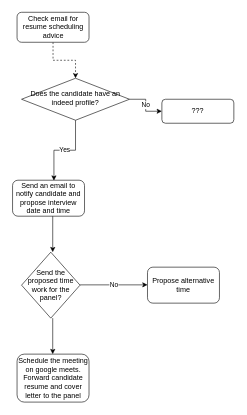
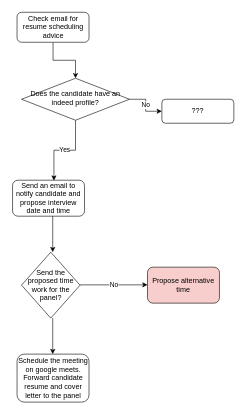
edge "Check email for resume scheduling advice" -> "Does the candidate have an indeed profile?": style dashed -> solid
node "Propose alternative time": fillcolor #ffffff -> #f8cecc
